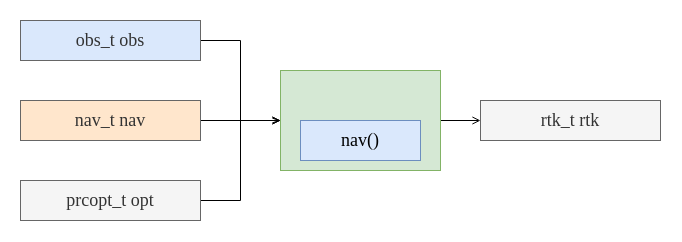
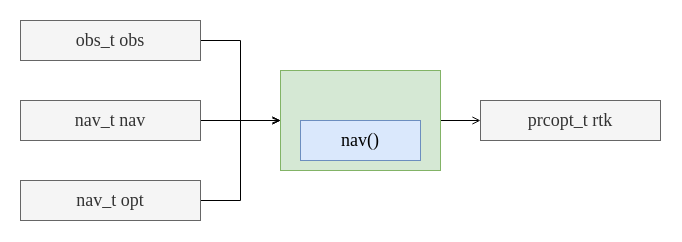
node "obs_t obs": fillcolor #dae8fc -> #f5f5f5
node "nav_t nav": fillcolor #ffe6cc -> #f5f5f5
node "rtk_t rtk": label "rtk_t rtk" -> "prcopt_t rtk"
node "prcopt_t opt": label "prcopt_t opt" -> "nav_t opt"
